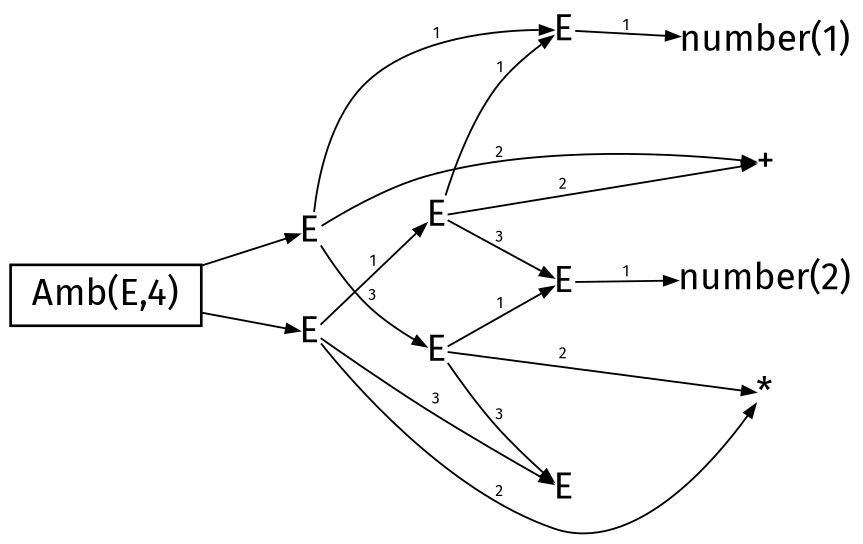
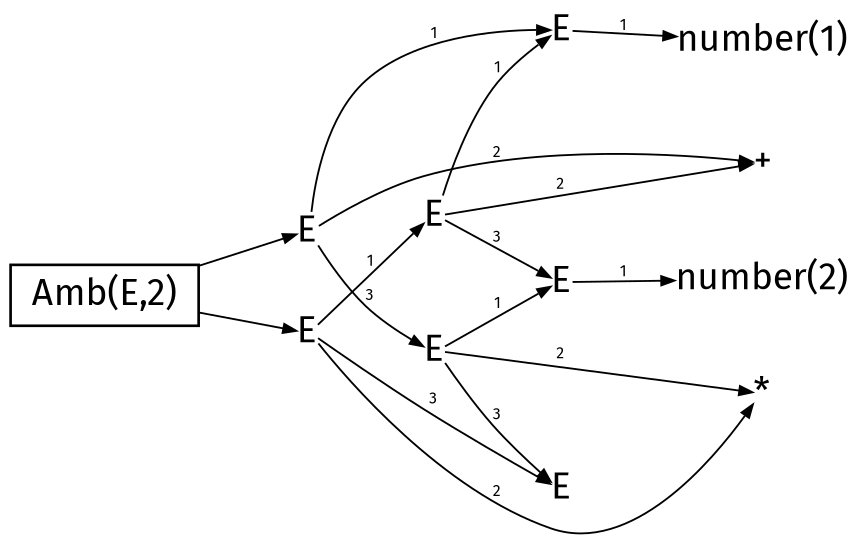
node "Amb(E,4)": label "Amb(E,4)" -> "Amb(E,2)"
